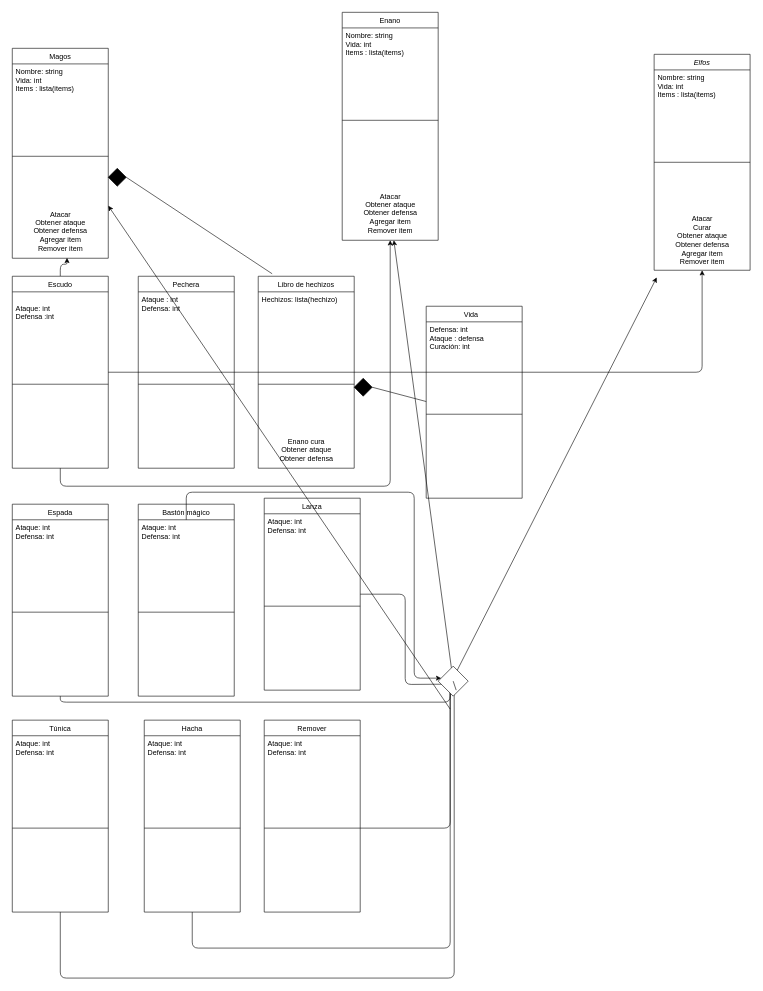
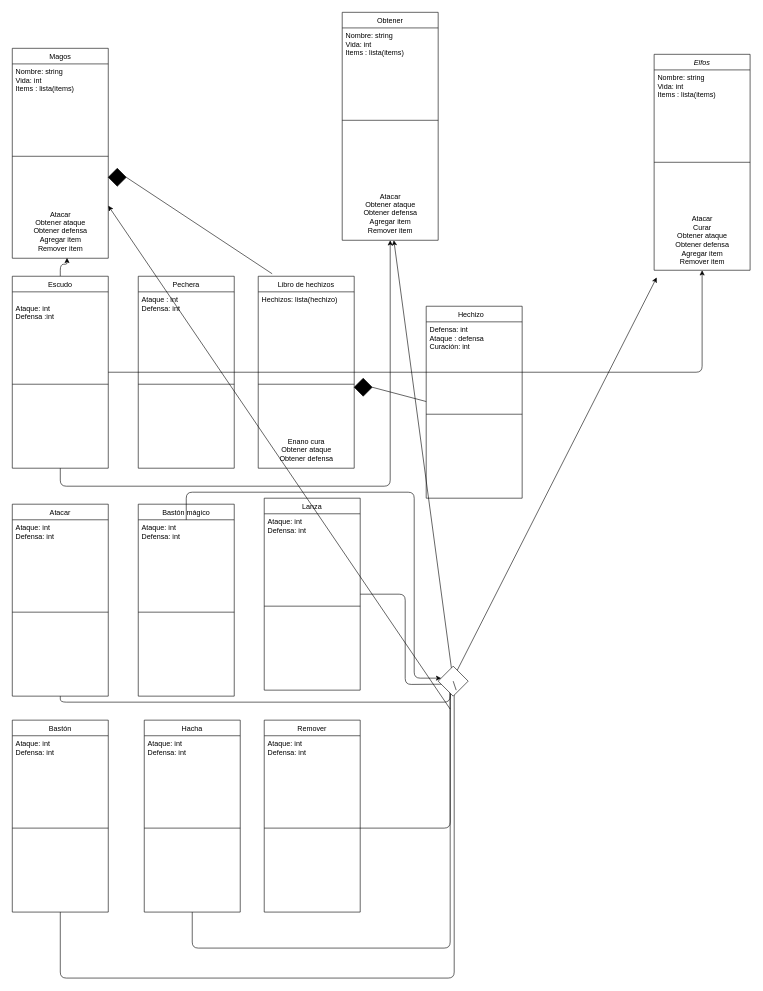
node "Enano": label "Enano" -> "Obtener"
node "Vida": label "Vida" -> "Hechizo"
node "Espada": label "Espada" -> "Atacar"
node "Túnica": label "Túnica" -> "Bastón"
